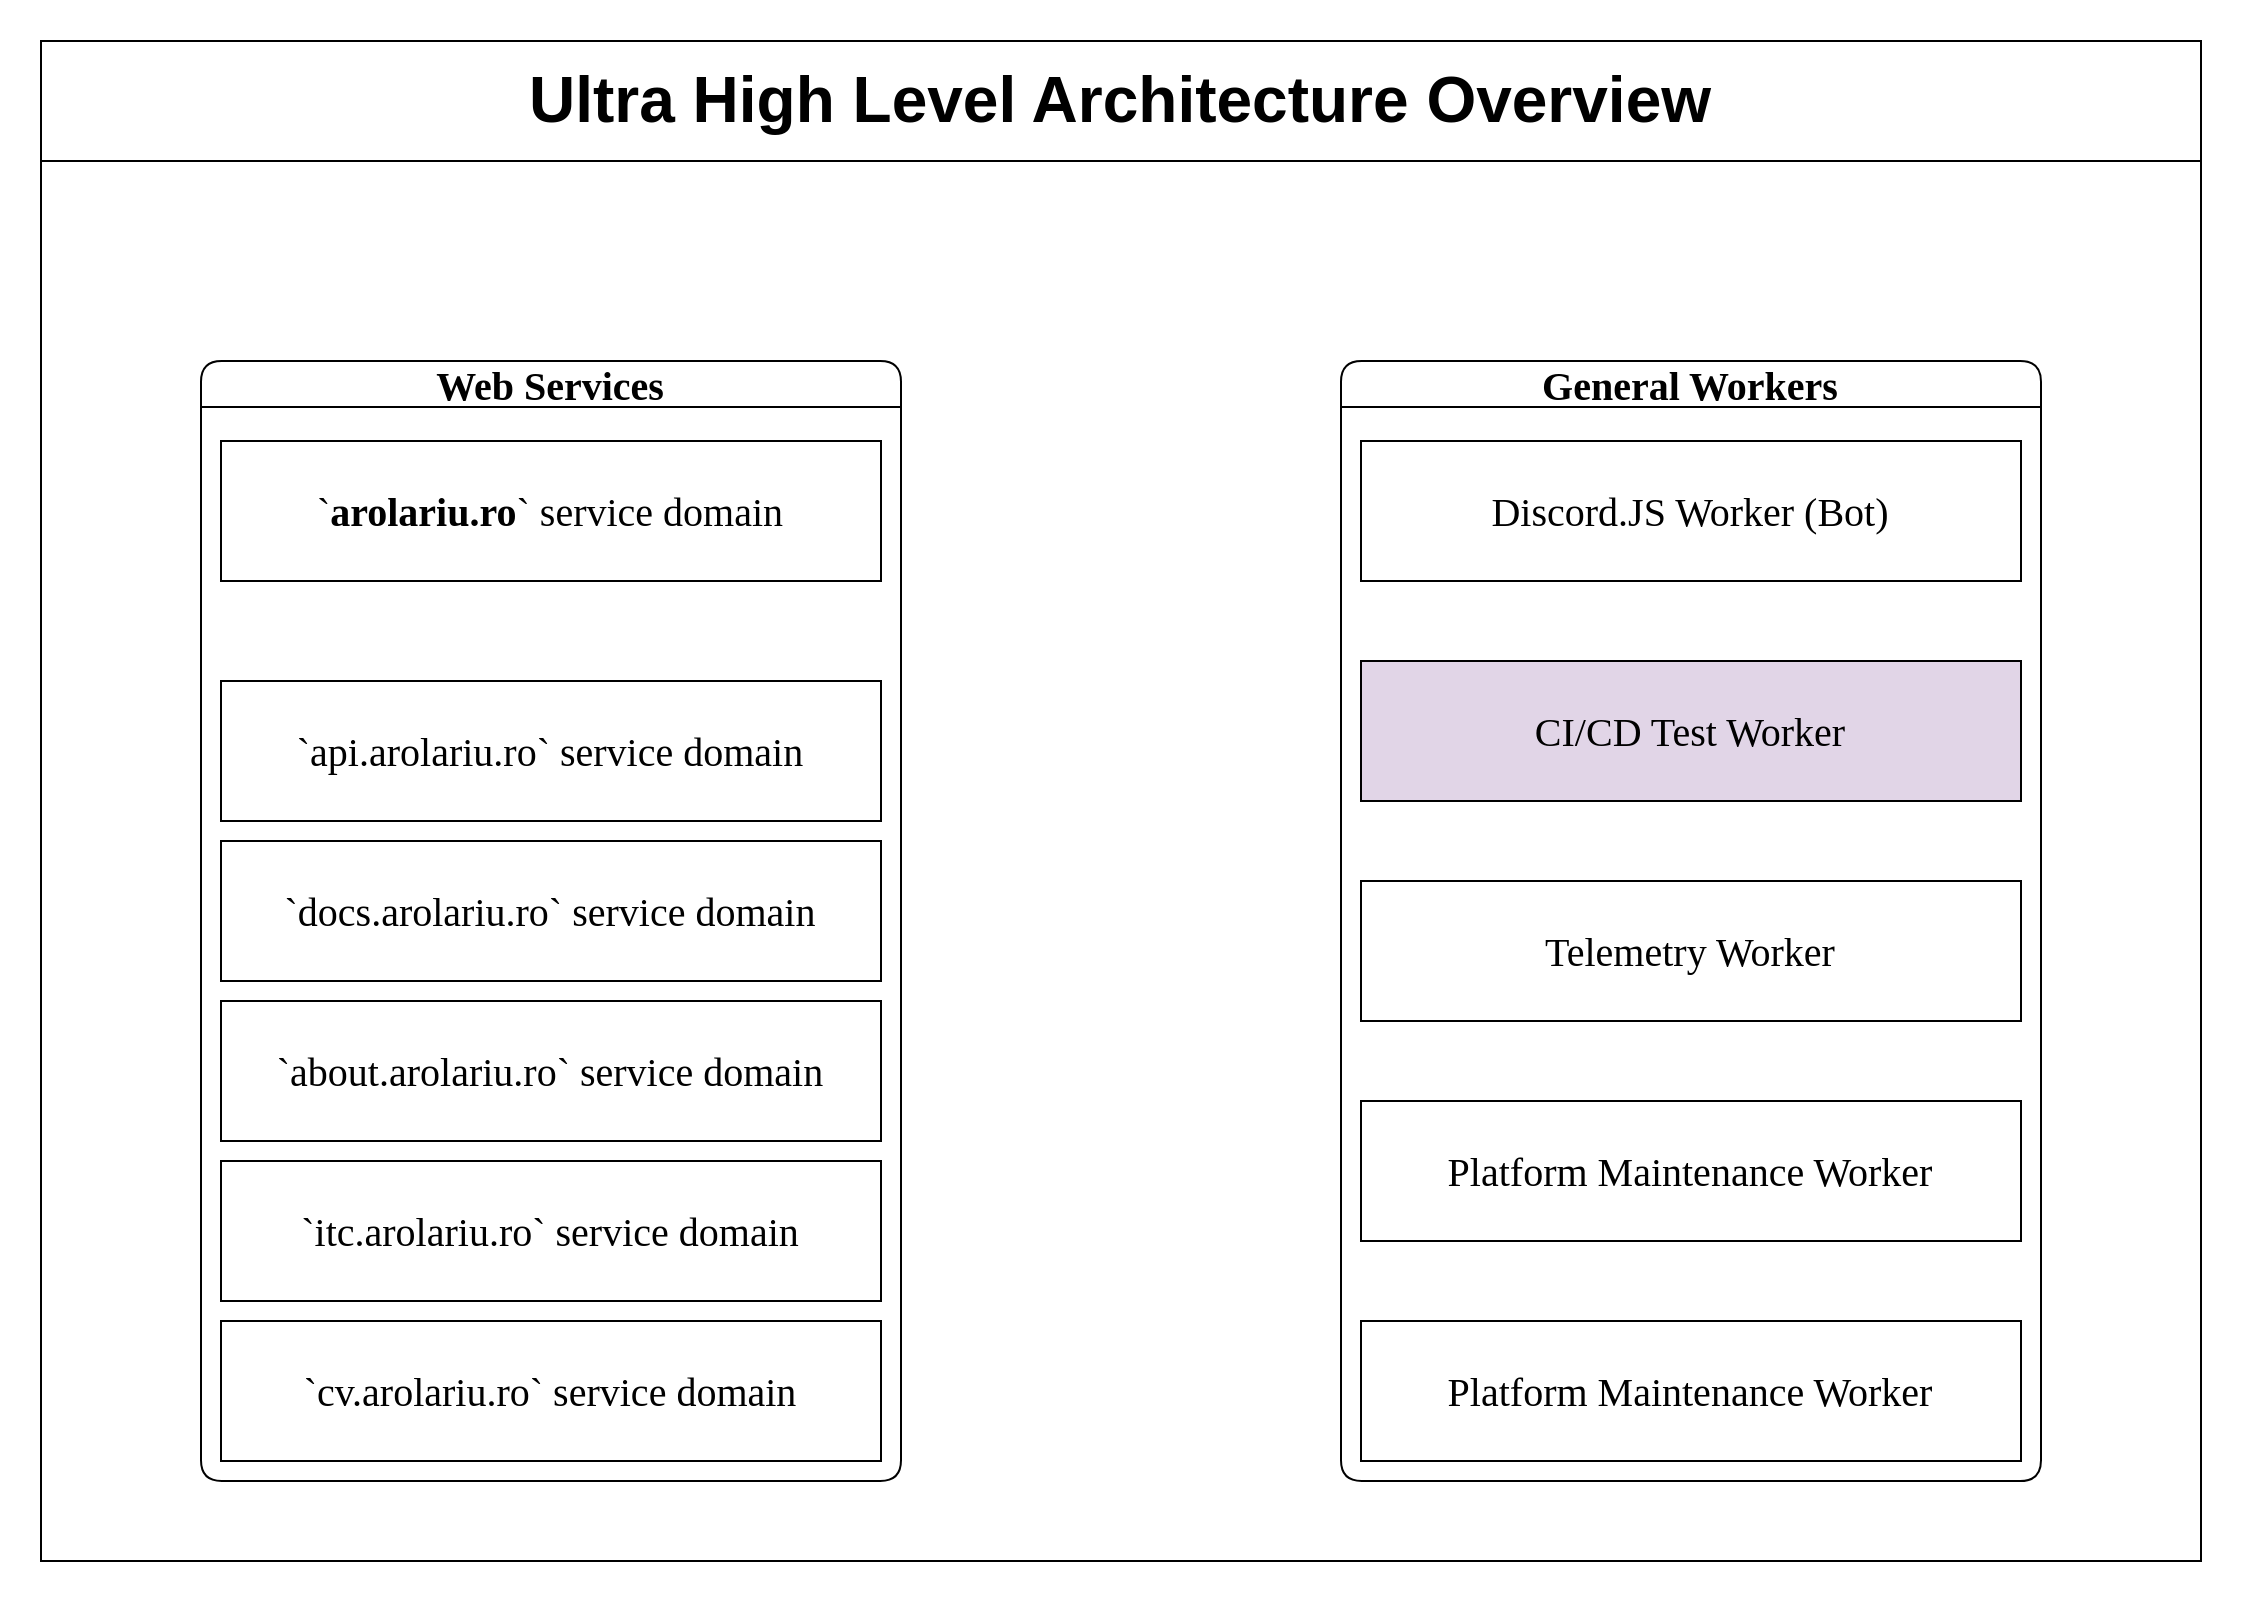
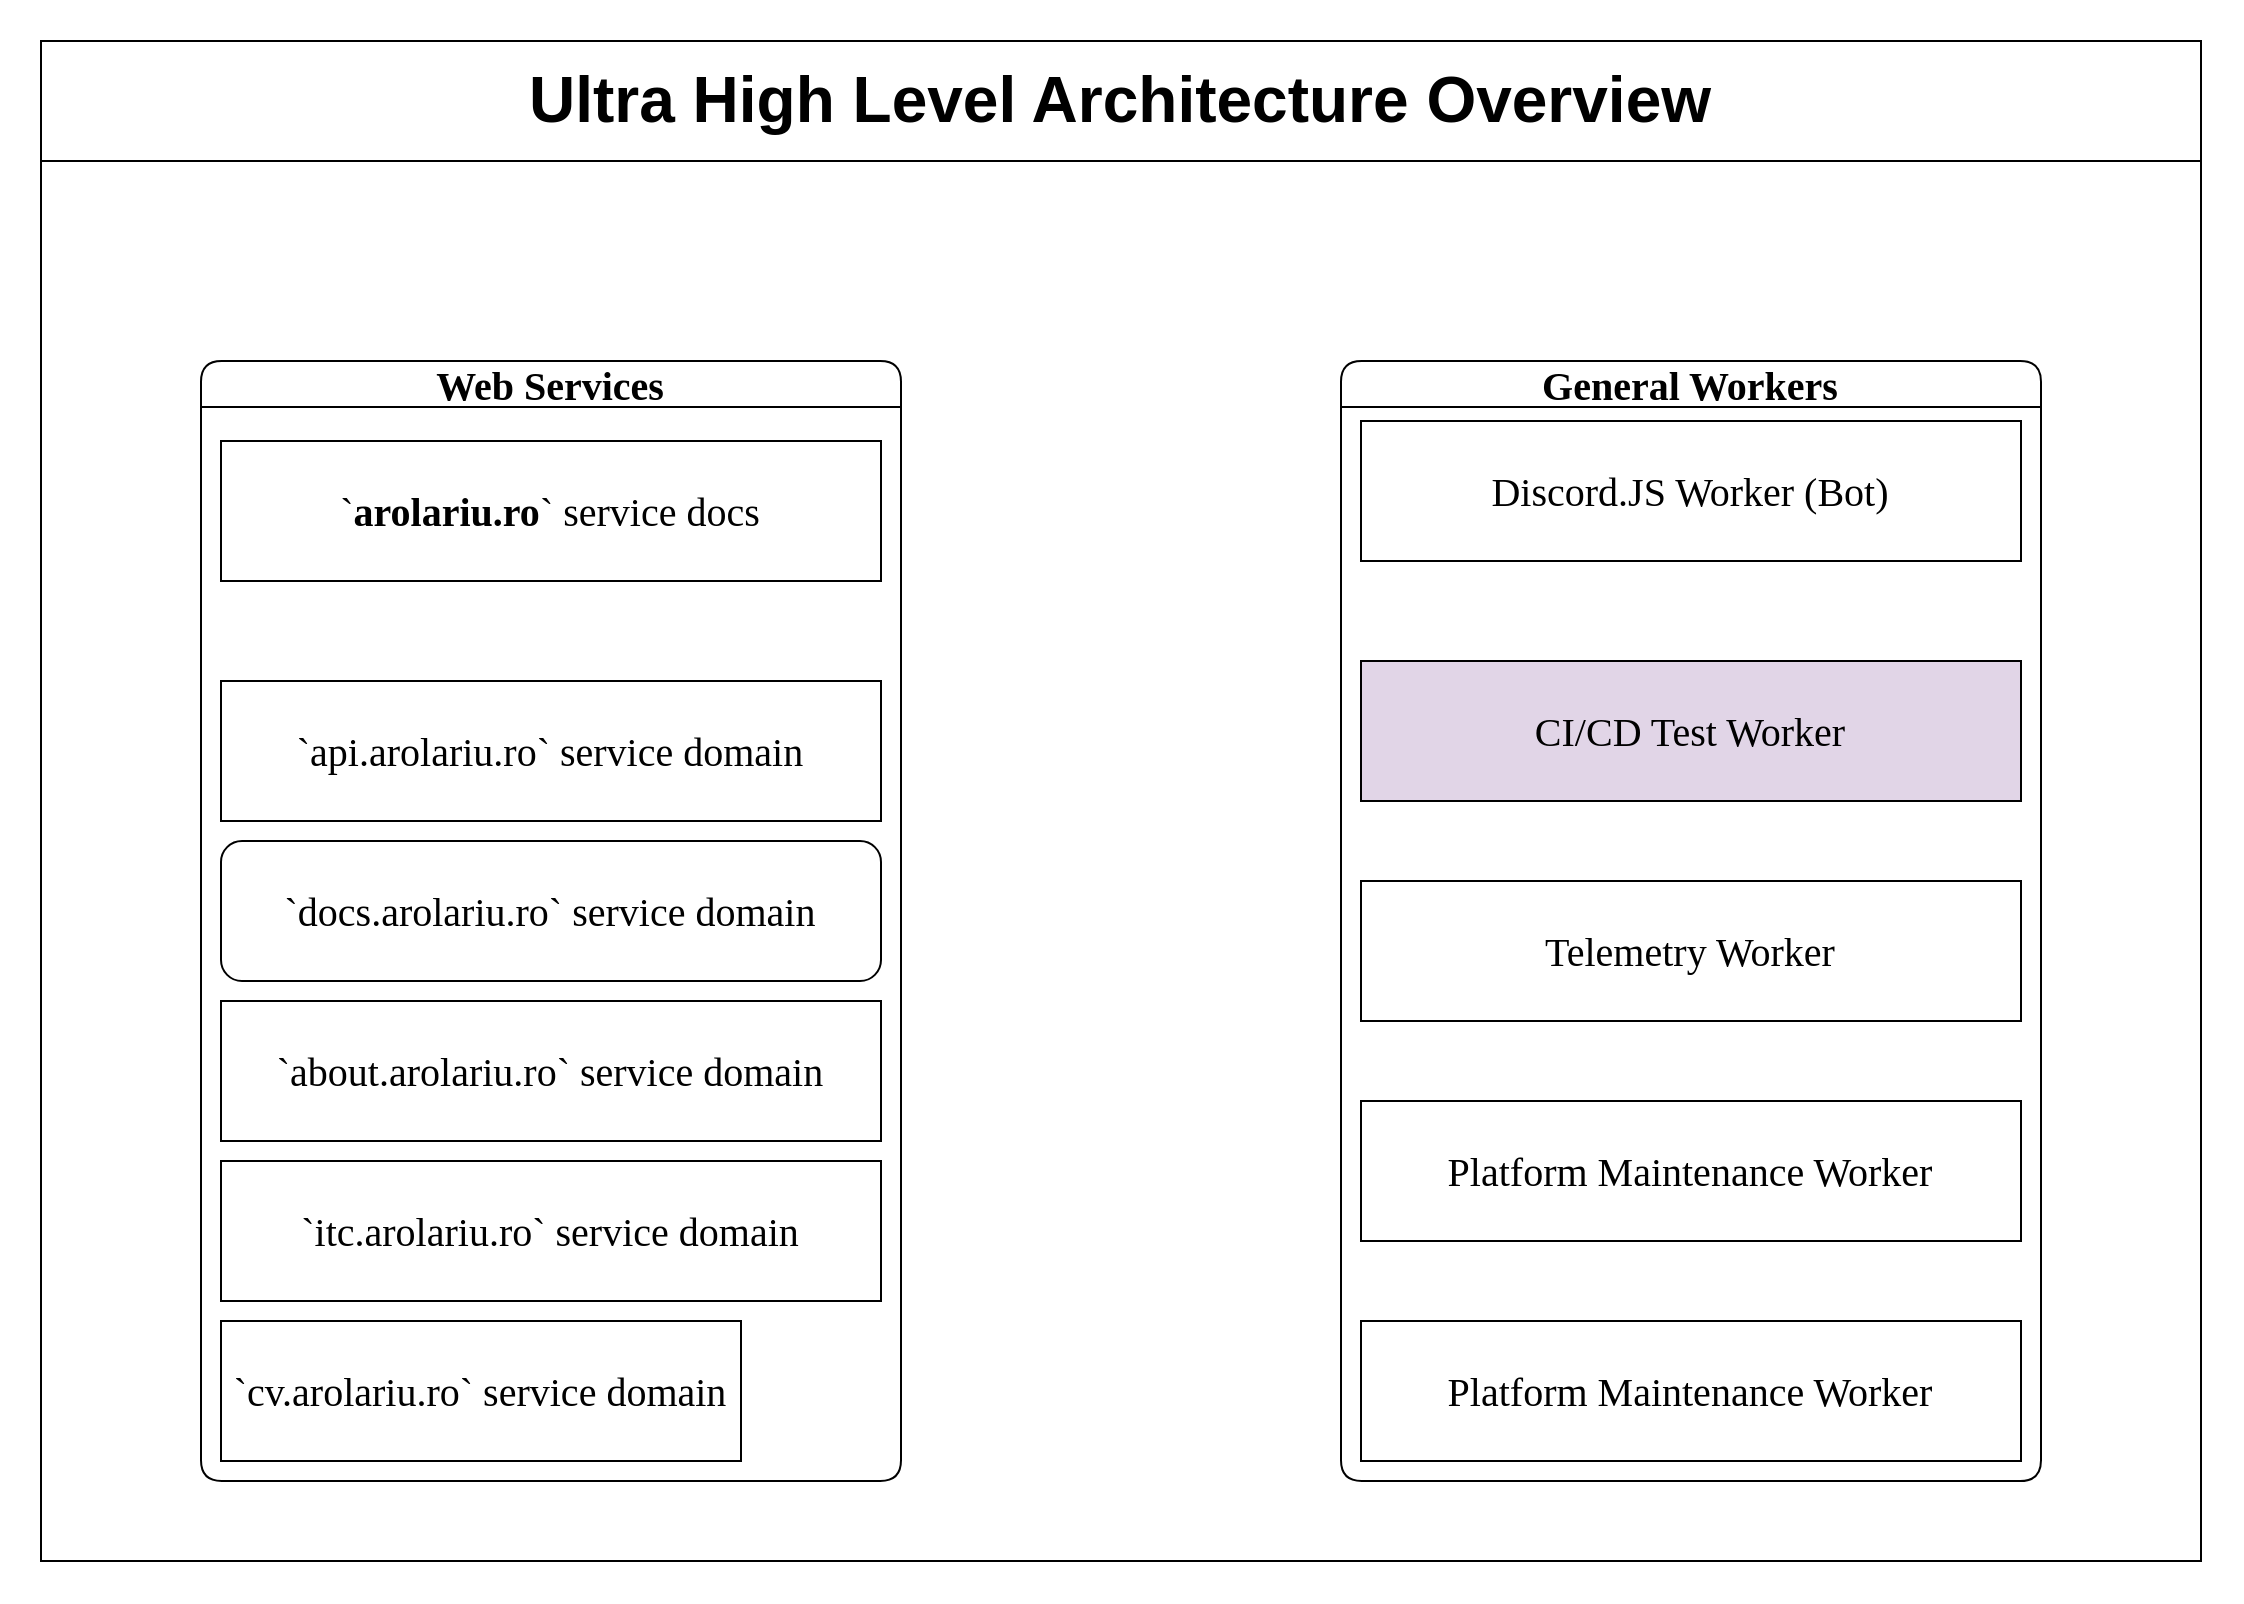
node "`arolariu.ro` service domain": label "`arolariu.ro` service domain" -> "`arolariu.ro` service docs"
node "Discord.JS Worker (Bot)": moved (1691, 511) -> (1691, 491)
node "`docs.arolariu.ro` service domain": shape rectangle -> rounded rectangle
node "`cv.arolariu.ro` service domain": size 660x140 -> 520x140
